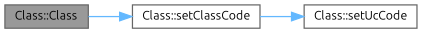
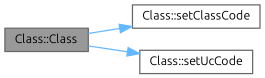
edge "Class::setClassCode" -> "Class::setUcCode": now "Class::Class" -> "Class::setUcCode"
